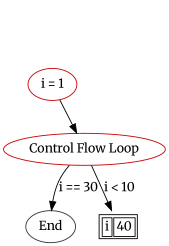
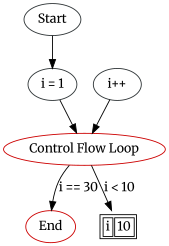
node "Start": added
node "i = 1": color #cc0000 -> #2e3436
node "i++": added
node "End": color #2e3436 -> #cc0000
node "i": text "40" -> "10"
